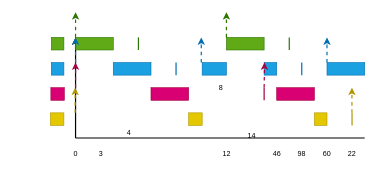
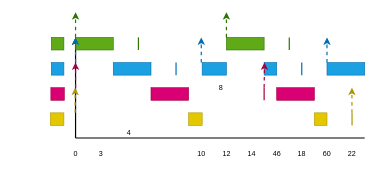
node "14": moved (252, 137) -> (252, 155)
node "10": added
node "98": label "98" -> "18"
